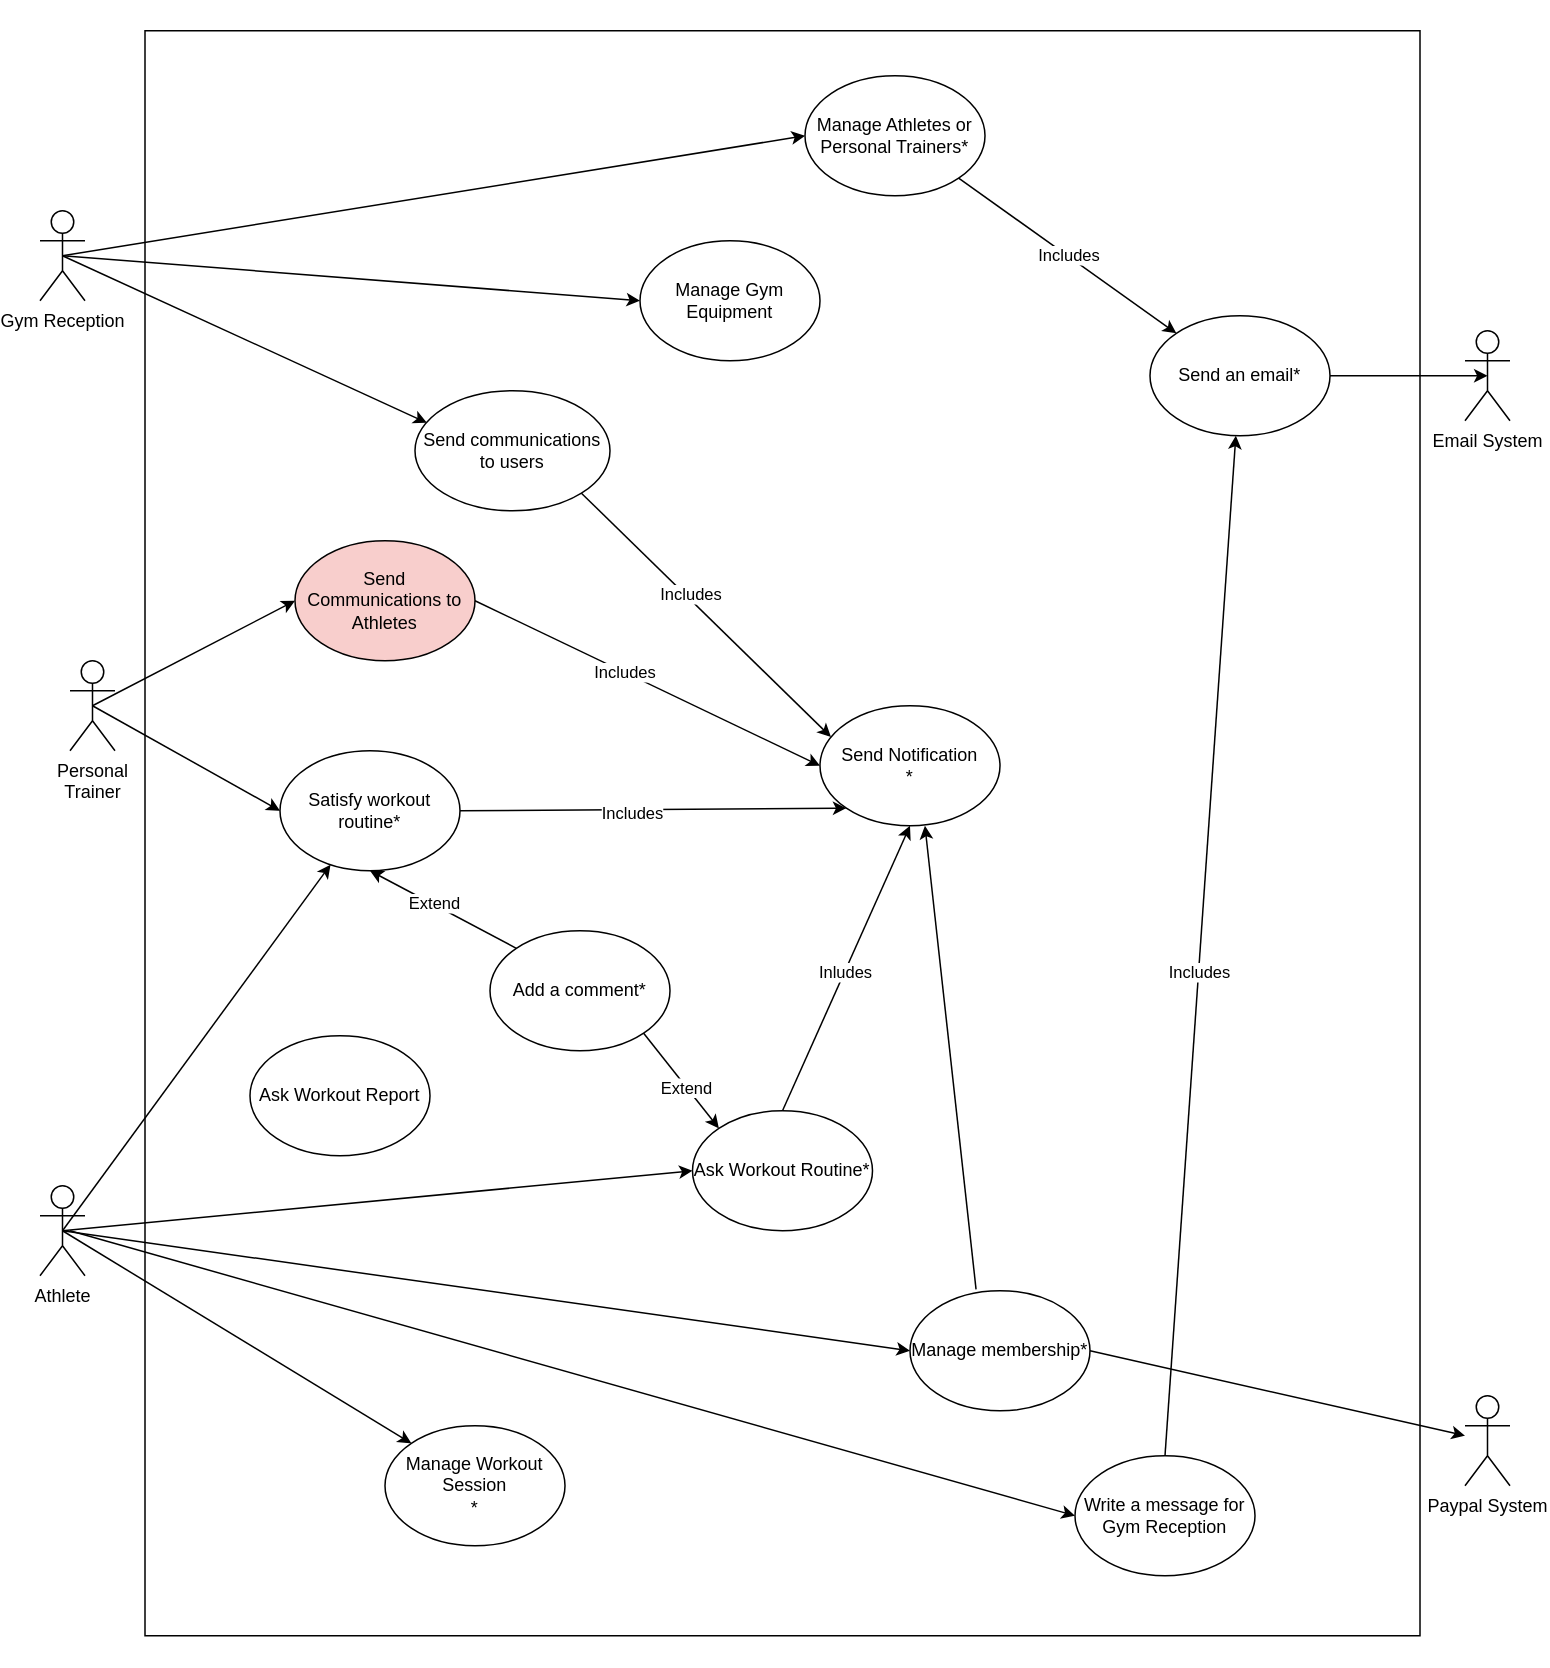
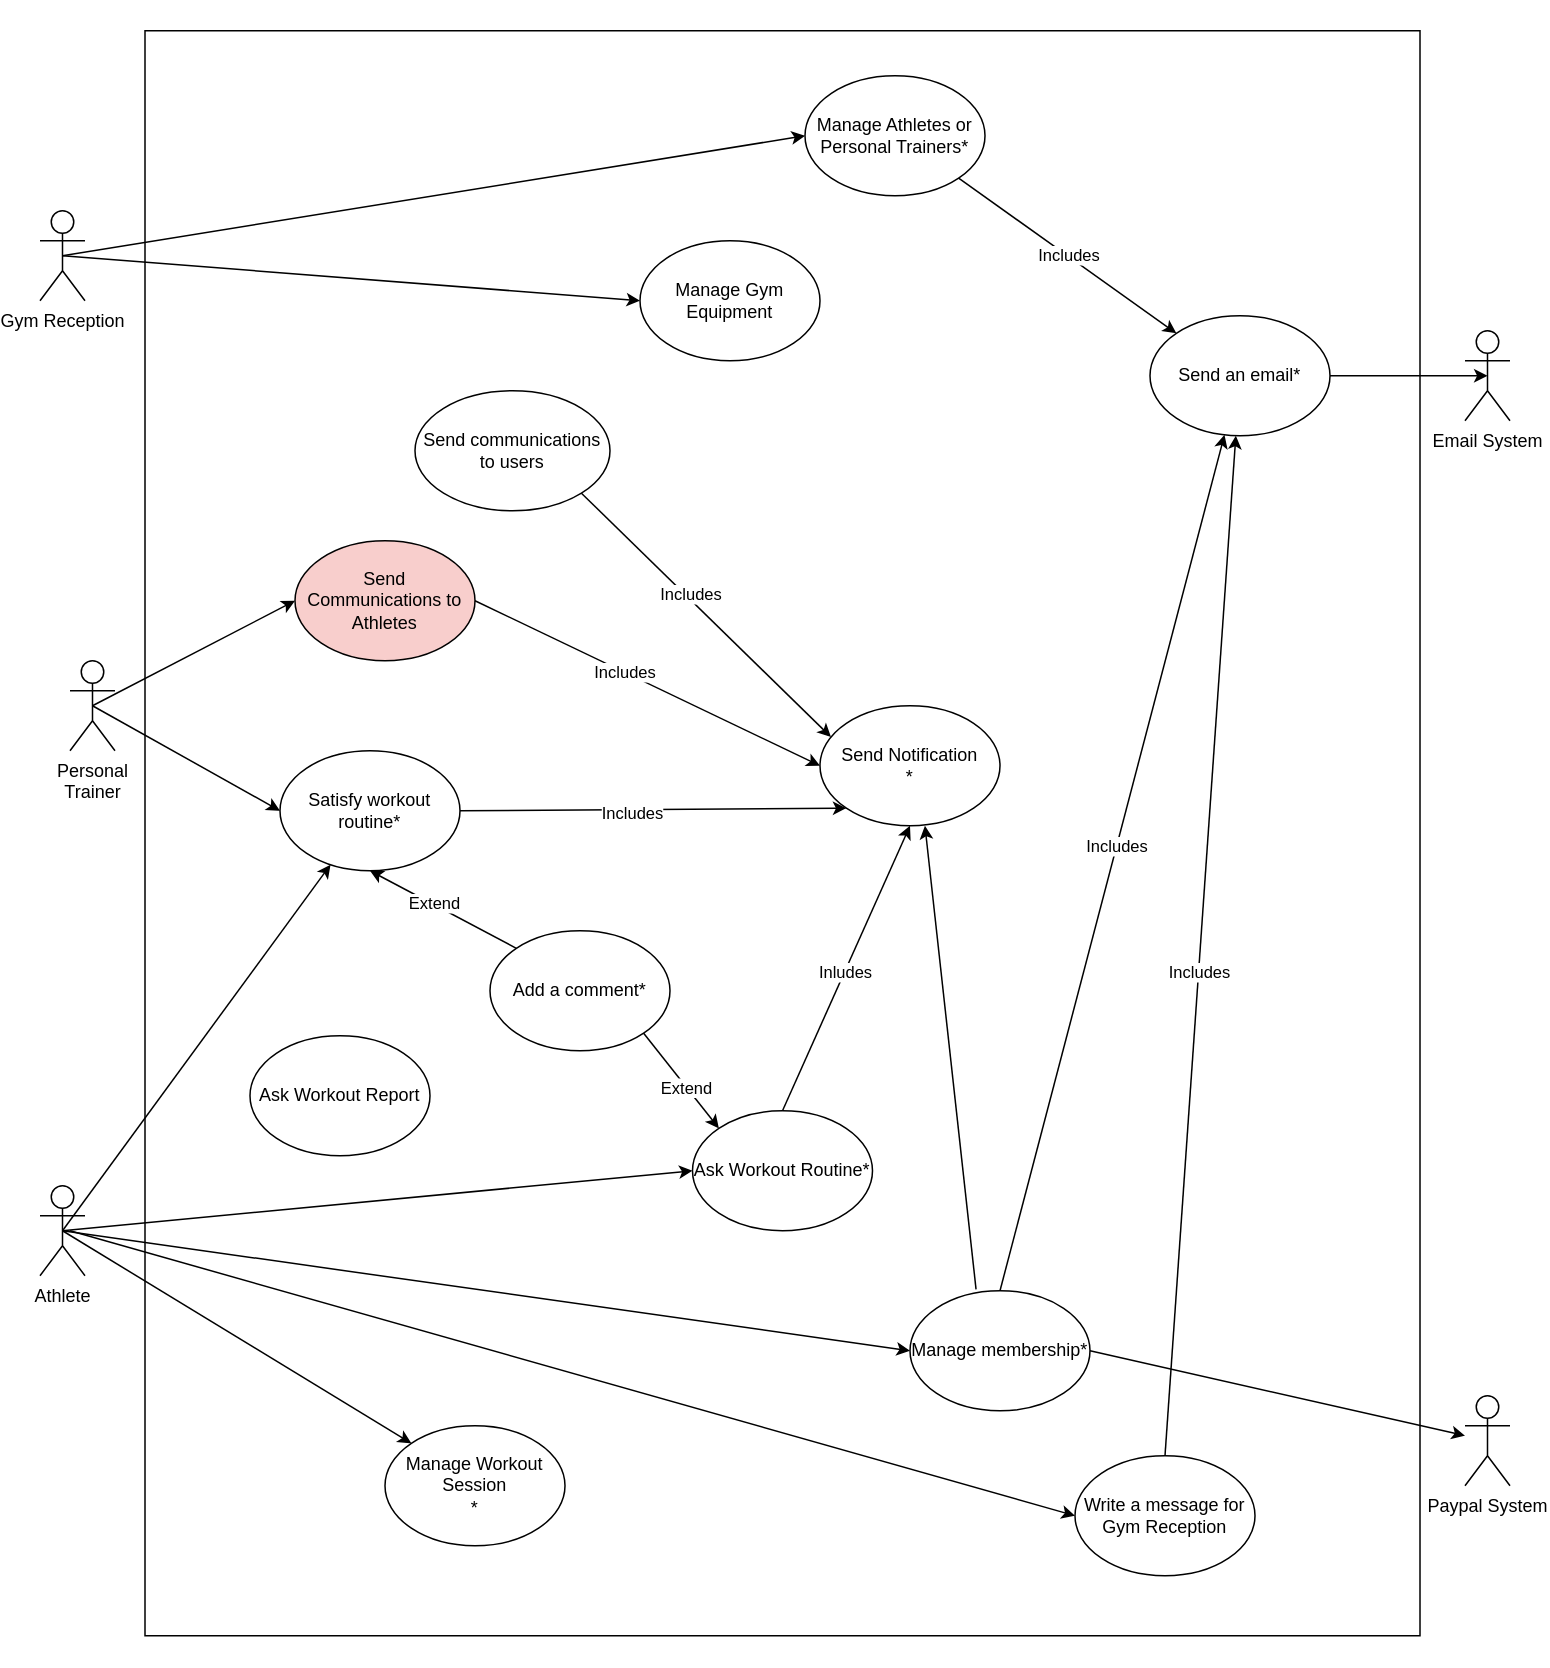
edge "Gym Reception" -> "Send communications to users": removed
edge "Manage membership*" -> "Send an email*": added, label "Includes"
